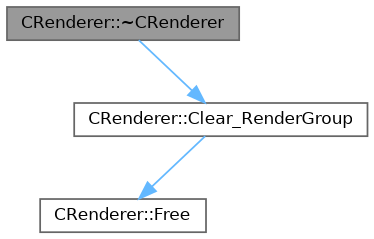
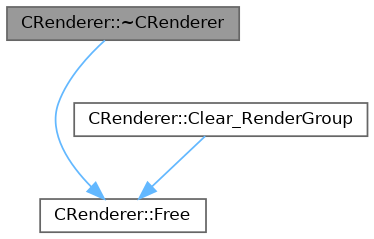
edge "CRenderer::~CRenderer" -> "CRenderer::Clear_RenderGroup": now "CRenderer::~CRenderer" -> "CRenderer::Free"
